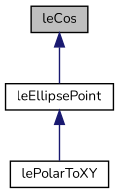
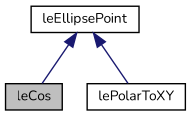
edge "leEllipsePoint" -> "leCos": reversed
